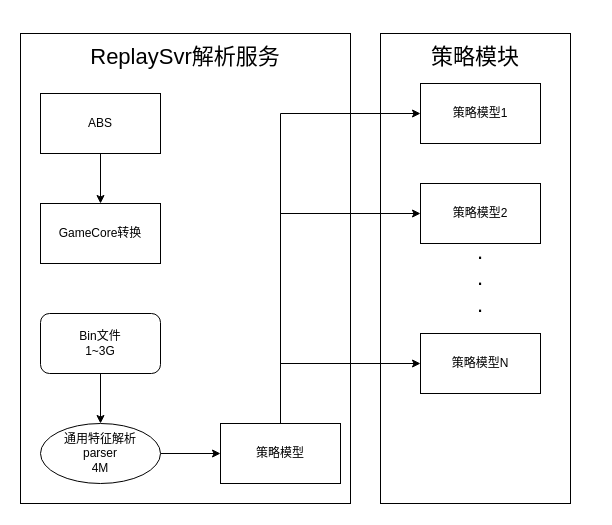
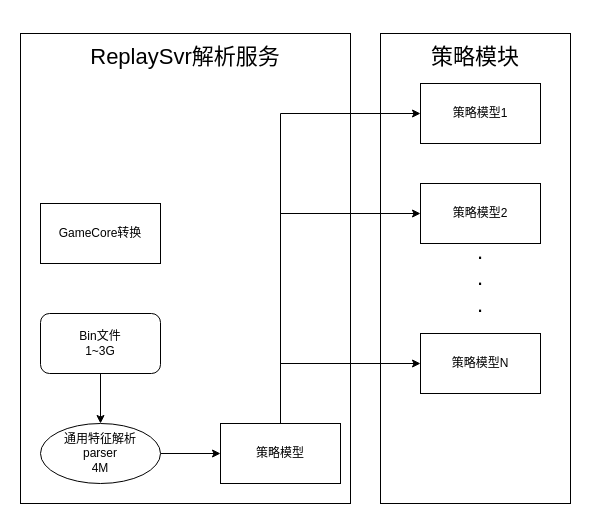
node "ABS": removed
edge "ABS" -> "GameCore转换": removed
